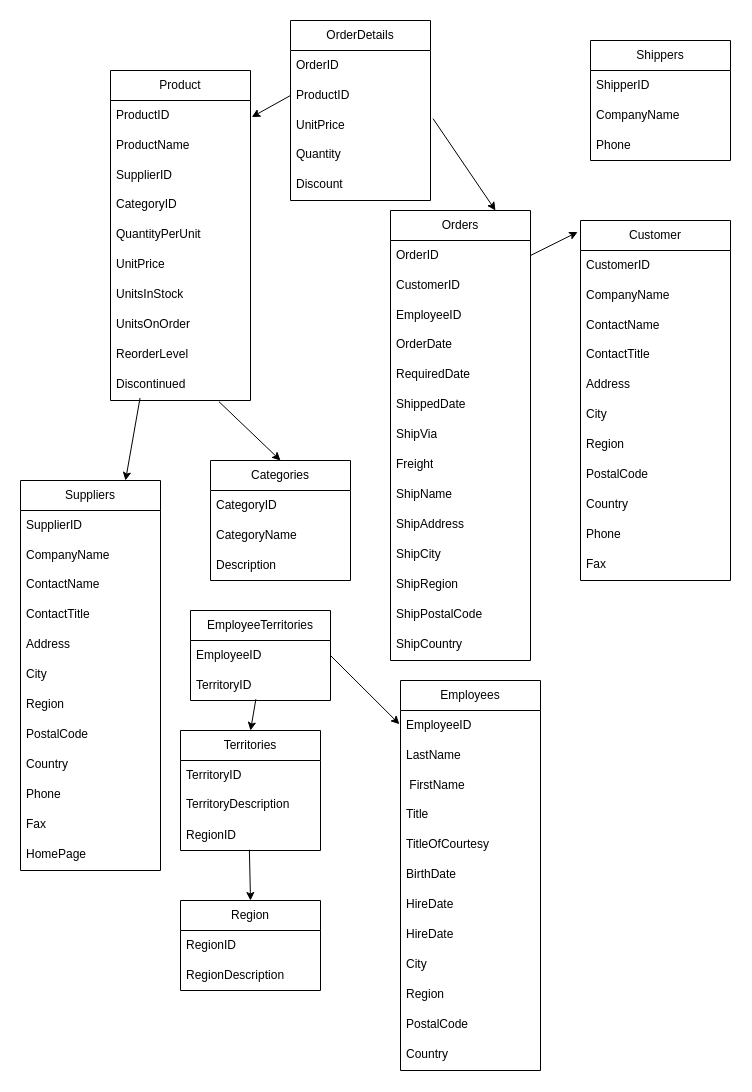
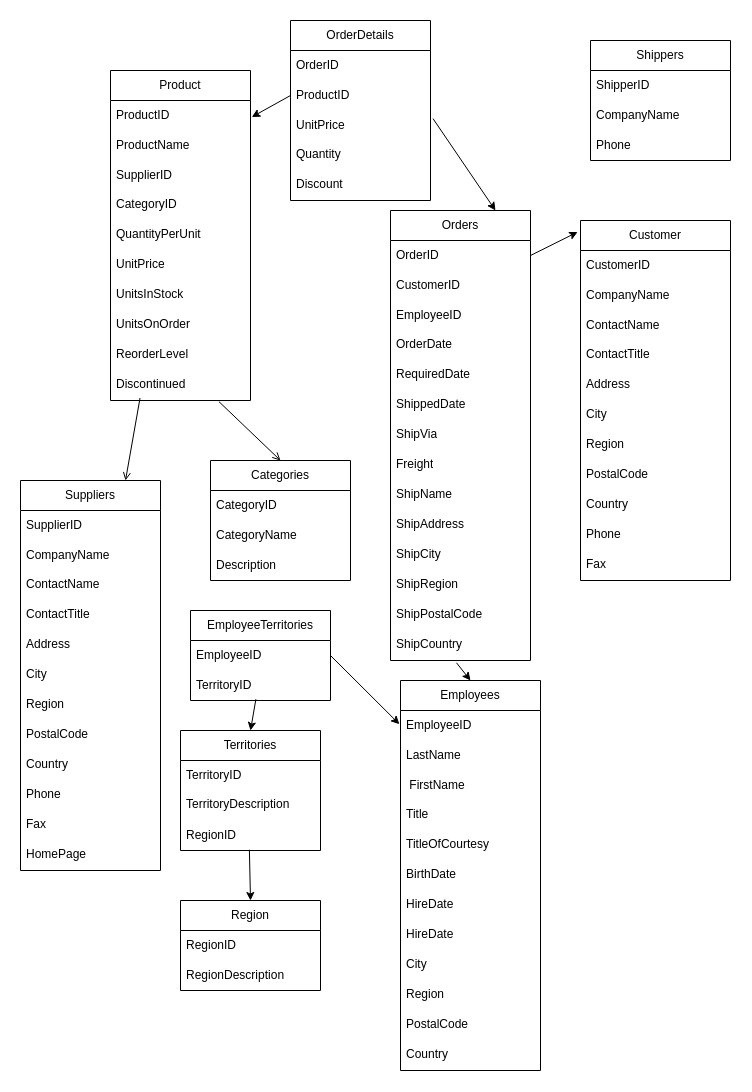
edge "Discontinued" -> "Categories": arrowhead classic -> open
edge "Discontinued" -> "Suppliers": arrowhead classic -> open
edge "ShipCountry" -> "Employees": added
